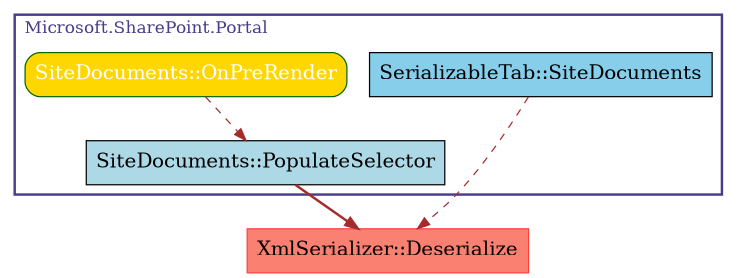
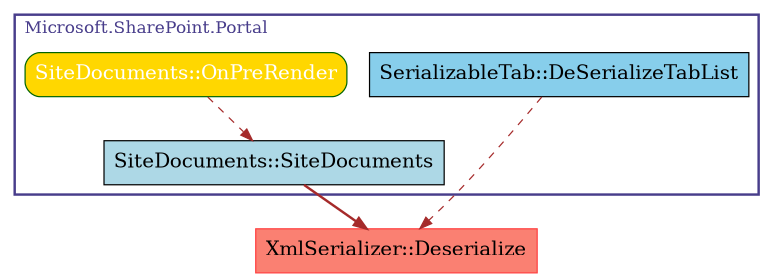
node "SerializableTab::SiteDocuments": label "SerializableTab::SiteDocuments" -> "SerializableTab::DeSerializeTabList"
node "SiteDocuments::PopulateSelector": label "SiteDocuments::PopulateSelector" -> "SiteDocuments::SiteDocuments"
